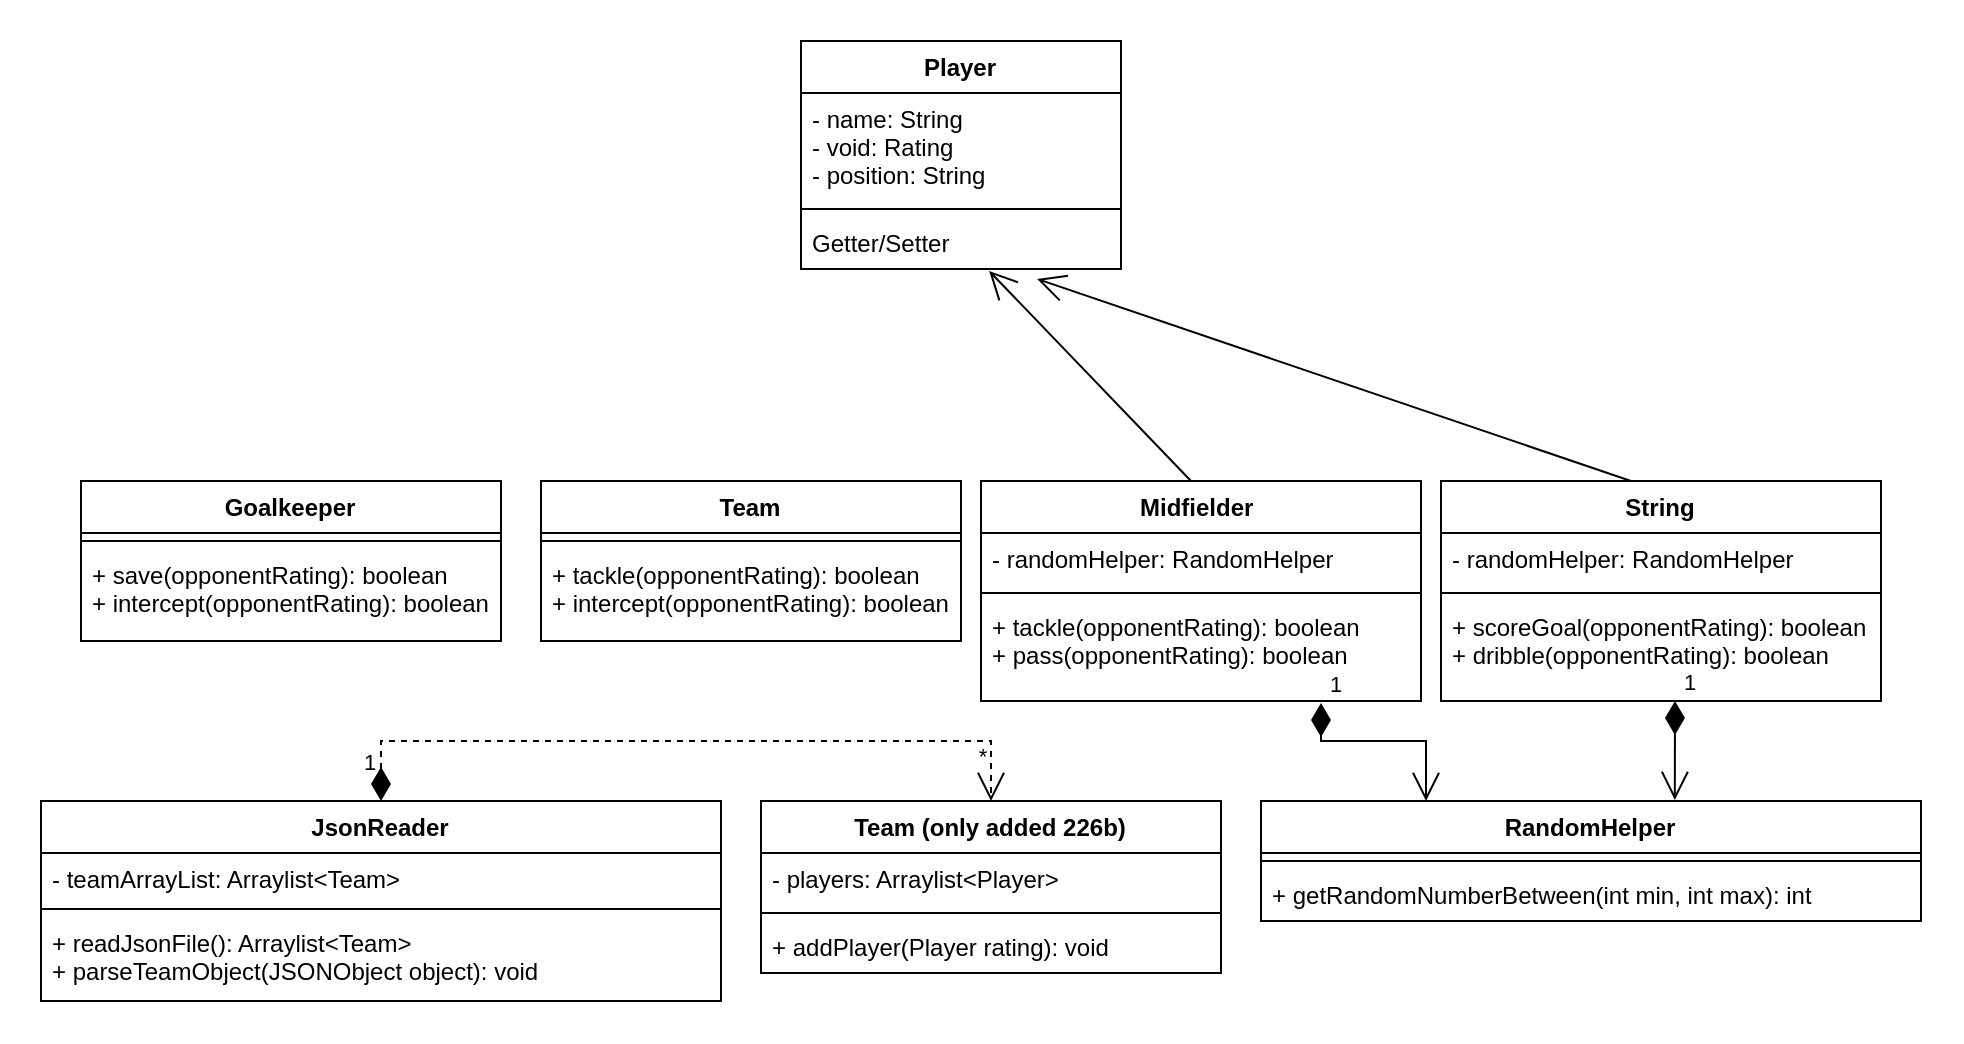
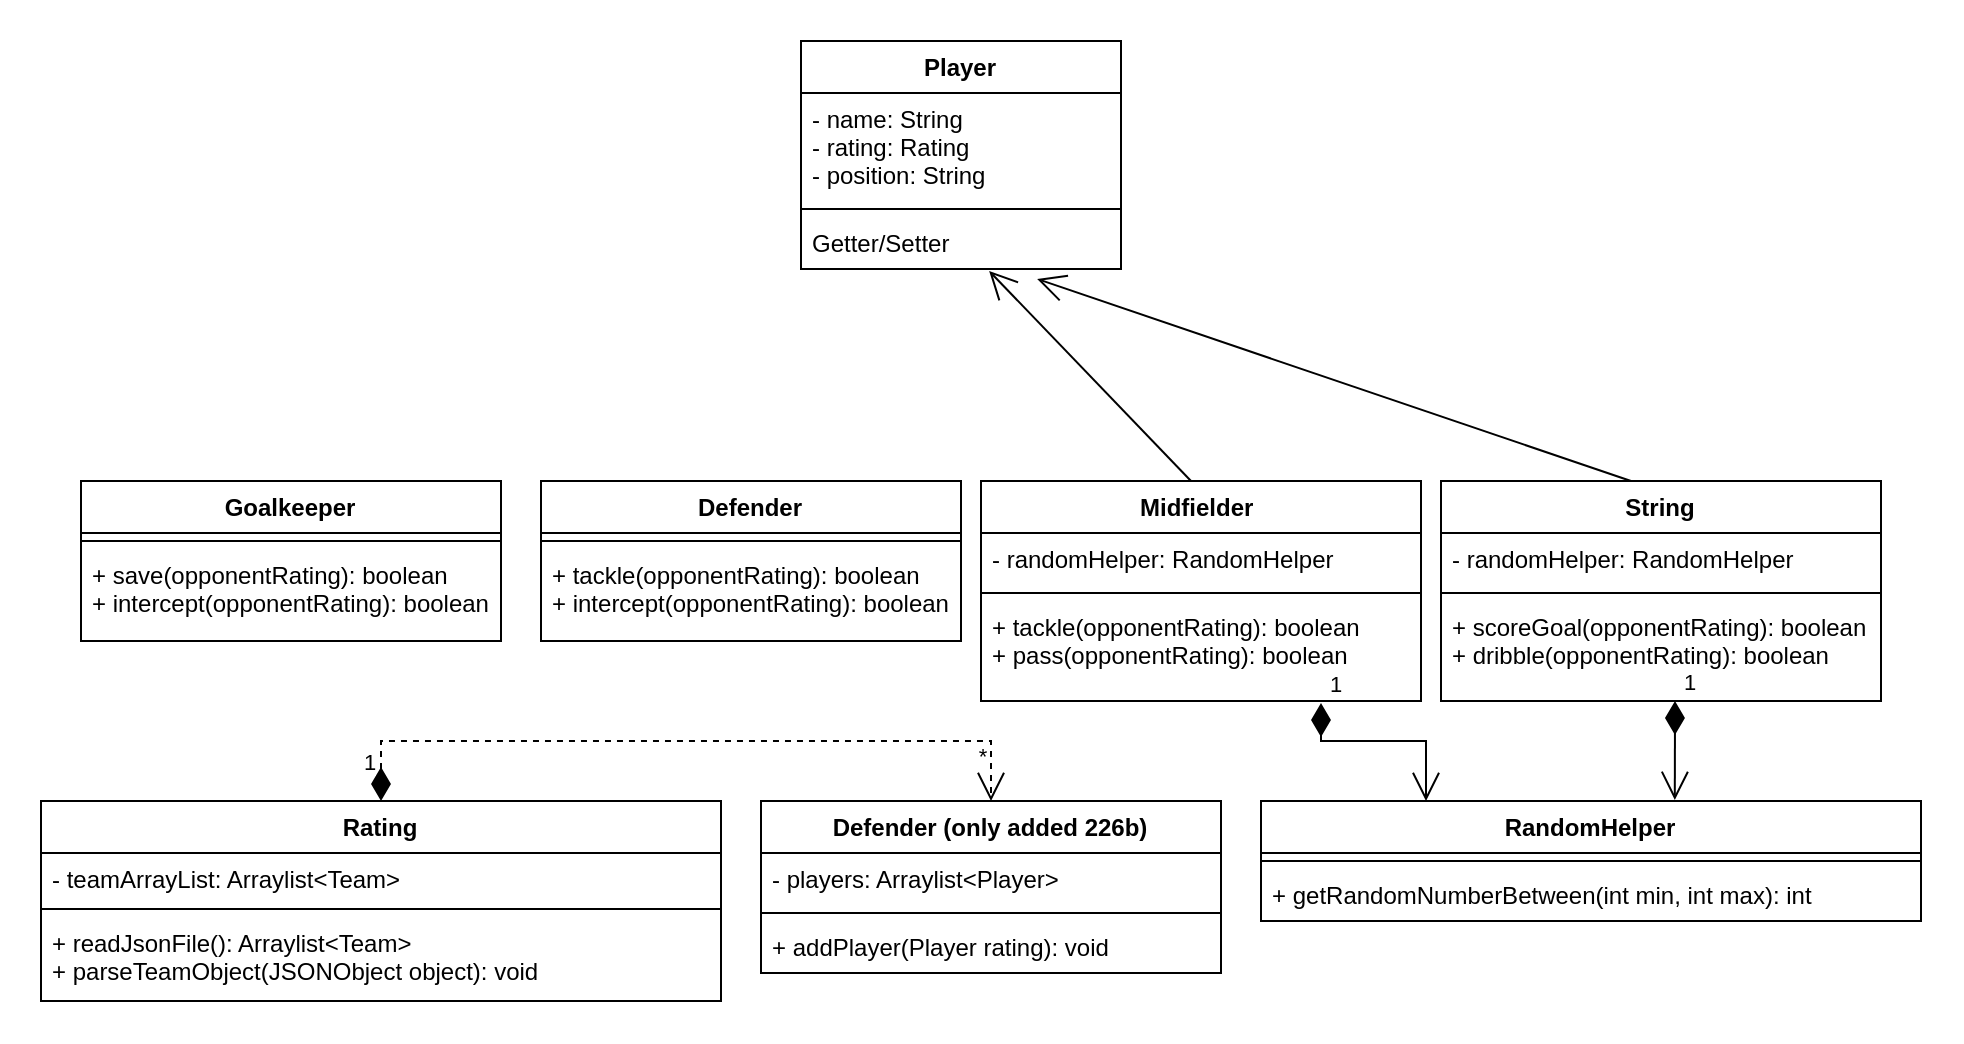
node "- name: String - void: Rating - position: String": label "- name: String - void: Rating - position: String" -> "- name: String - rating: Rating - position: String"
node "Team": label "Team" -> "Defender"
node "JsonReader": label "JsonReader" -> "Rating"
node "Team (only added 226b)": label "Team (only added 226b)" -> "Defender (only added 226b)"
